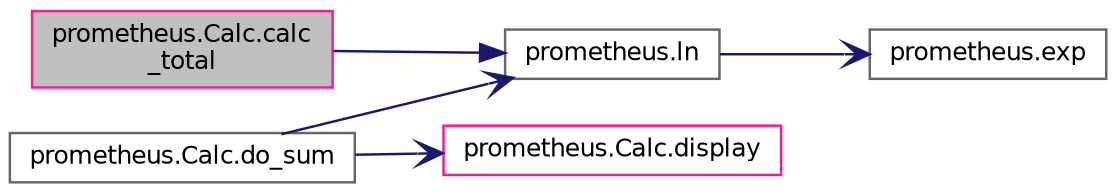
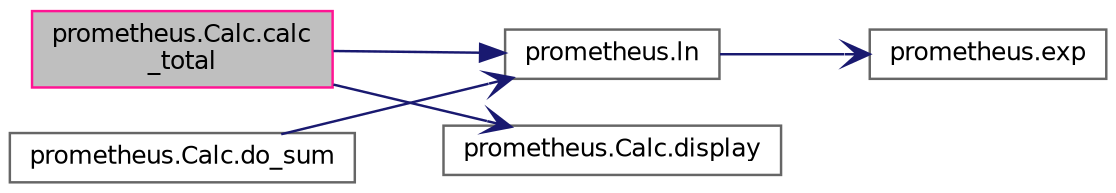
node "prometheus.Calc.display": color deeppink -> gray40
edge "prometheus.Calc.do_sum" -> "prometheus.Calc.display": now "prometheus.Calc.calc _total" -> "prometheus.Calc.display"
